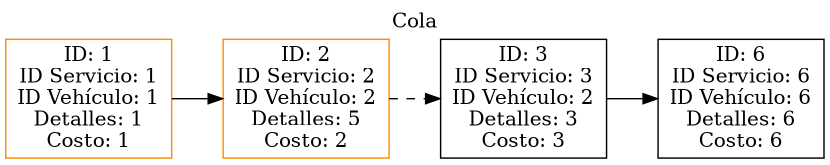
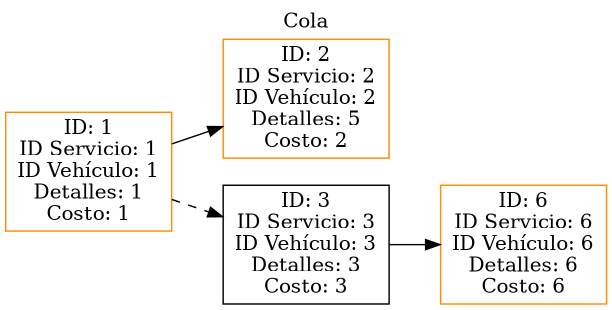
node "ID: 3": text "ID Vehículo: 2" -> "ID Vehículo: 3"
edge "ID: 2" -> "ID: 3": now "ID: 1" -> "ID: 3"
node "ID: 6": color black -> darkorange
